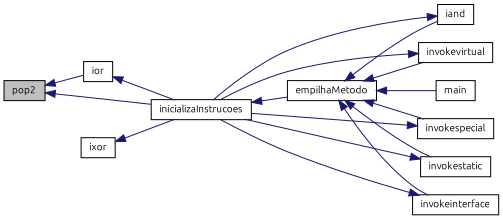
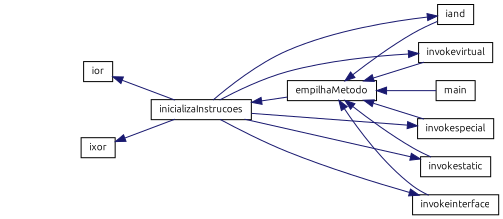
node "pop2": removed
